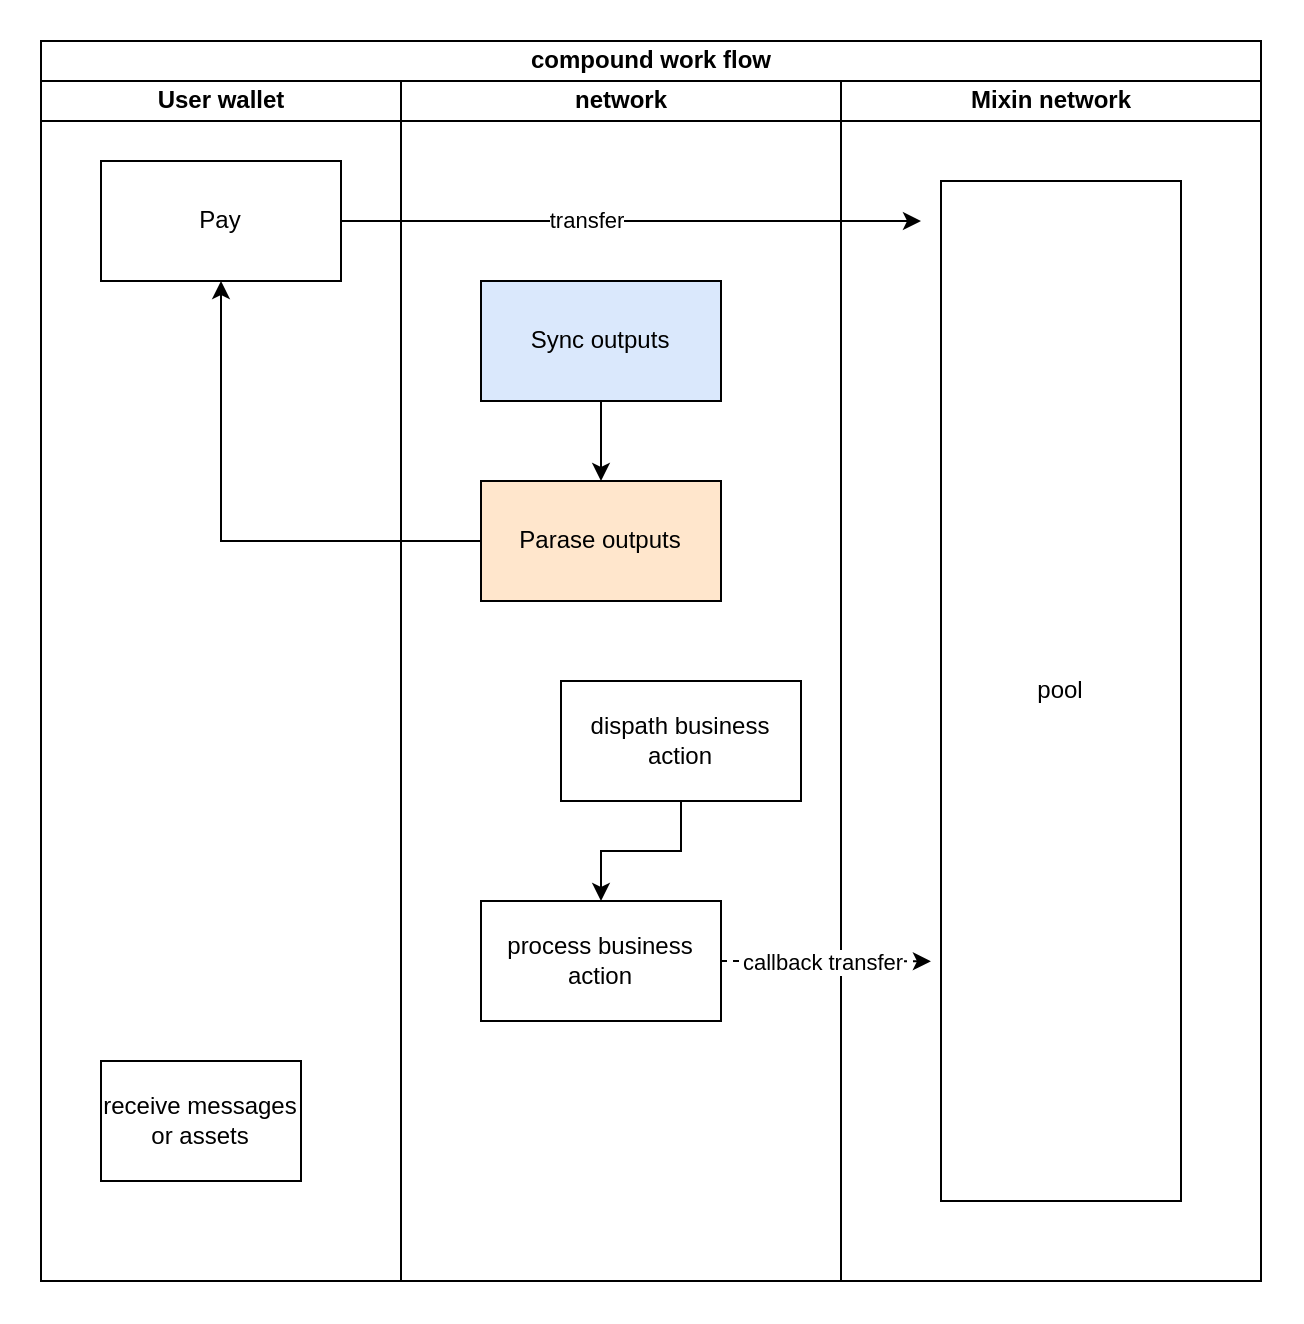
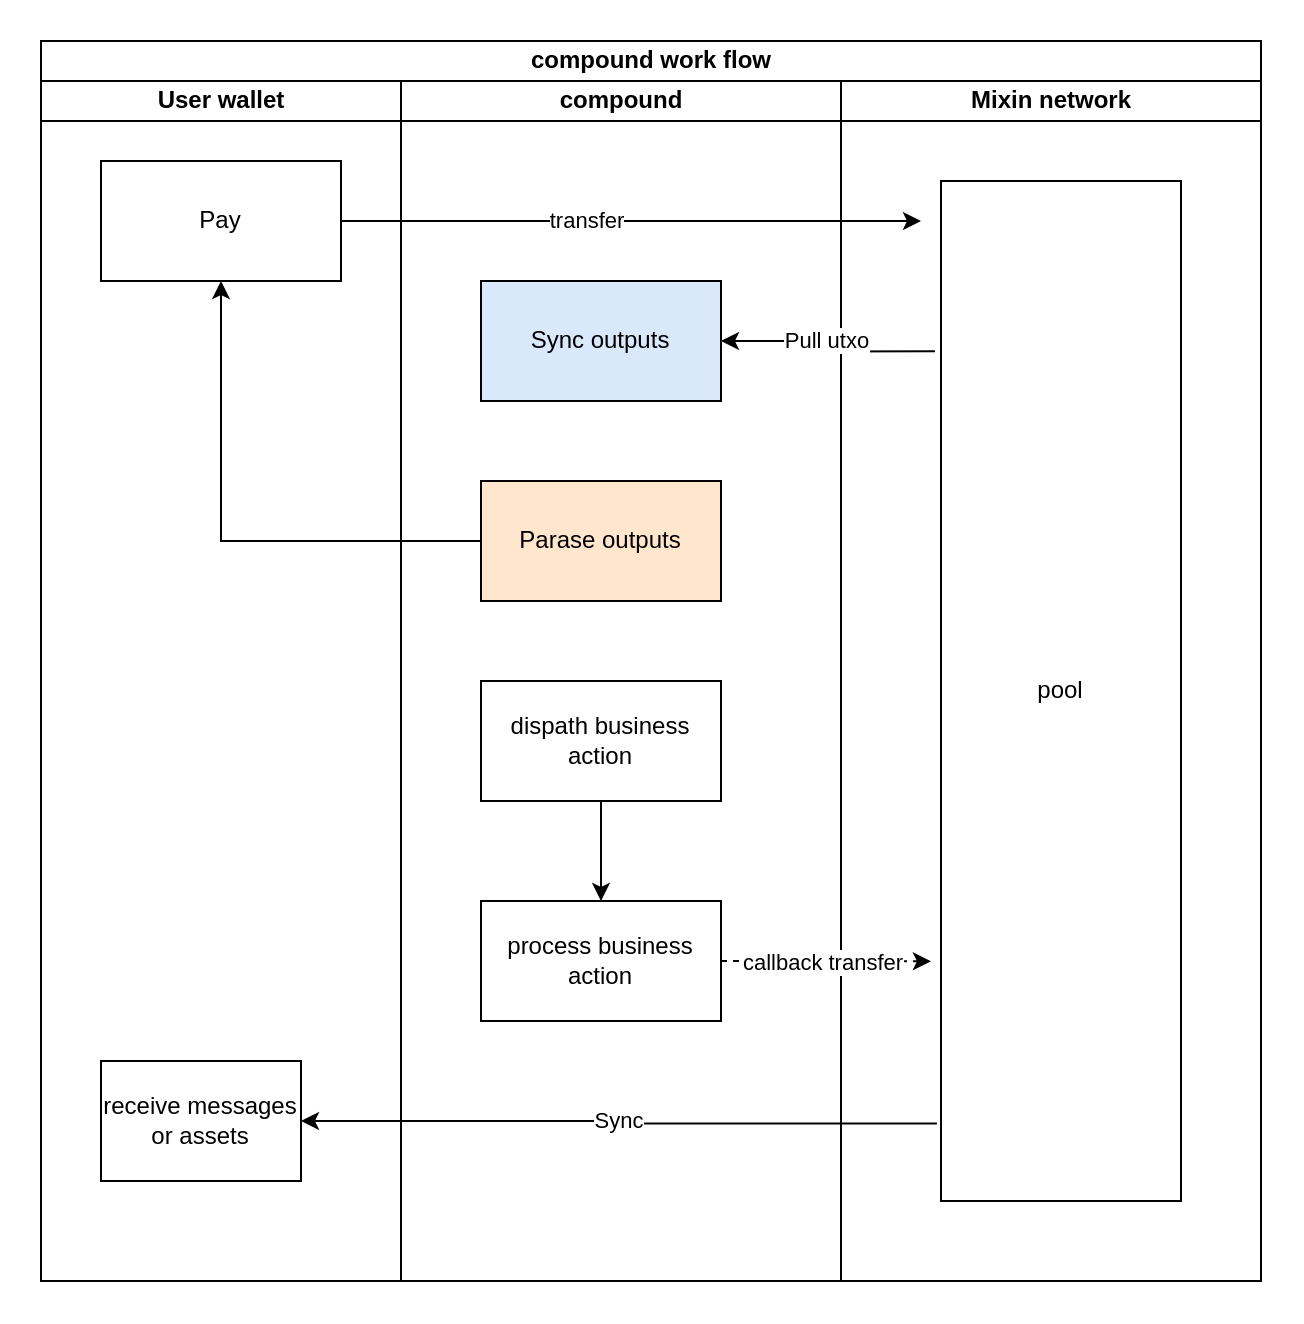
node "network": label "network" -> "compound"
edge "pool" -> "Sync outputs": added, label "Pull utxo"
edge "Sync outputs" -> "Parase outputs": removed
node "dispath business action": moved (681, 741) -> (601, 741)
edge "pool" -> "receive messages or assets": added, label "Sync"
